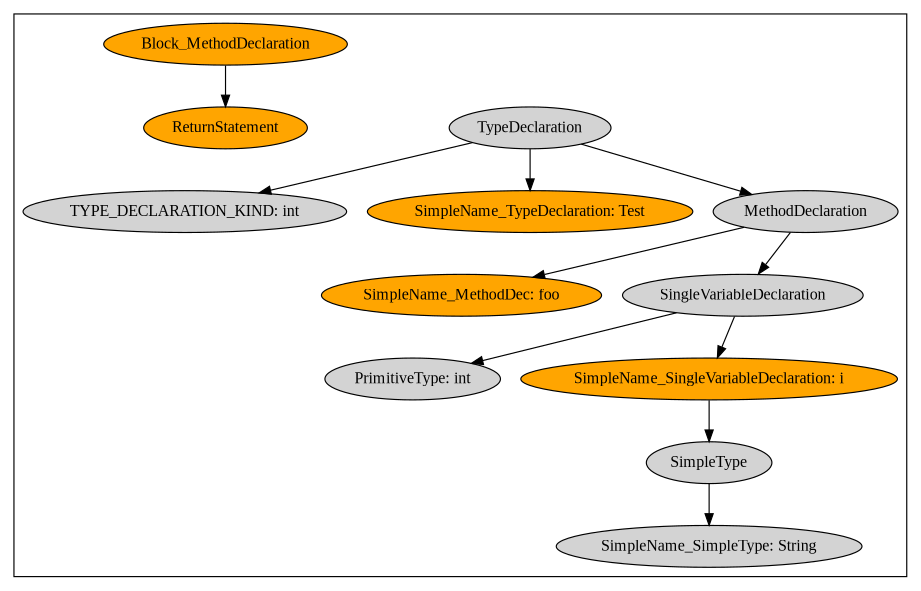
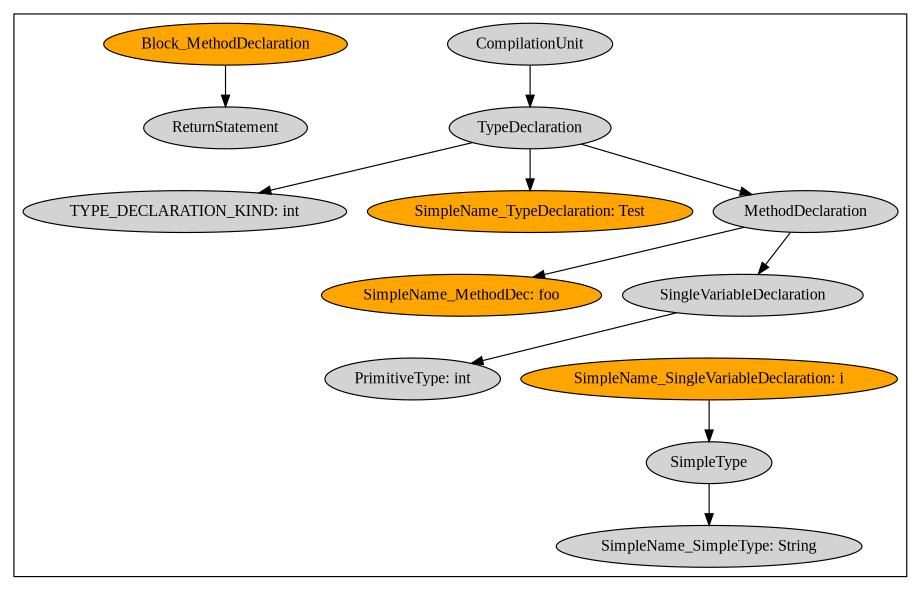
node "CompilationUnit": added
node "ReturnStatement": fillcolor orange -> lightgray
edge "SingleVariableDeclaration" -> "SimpleName_SingleVariableDeclaration: i": removed
